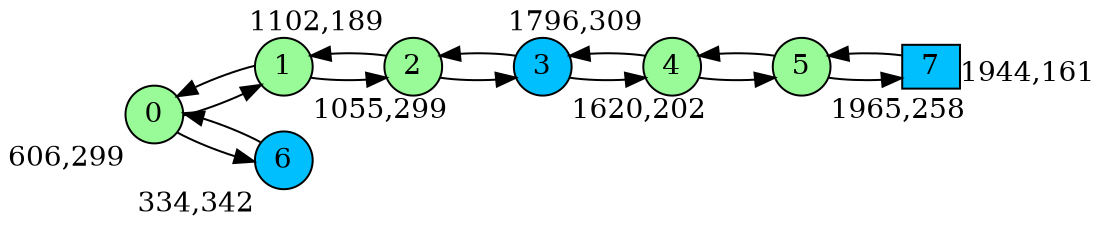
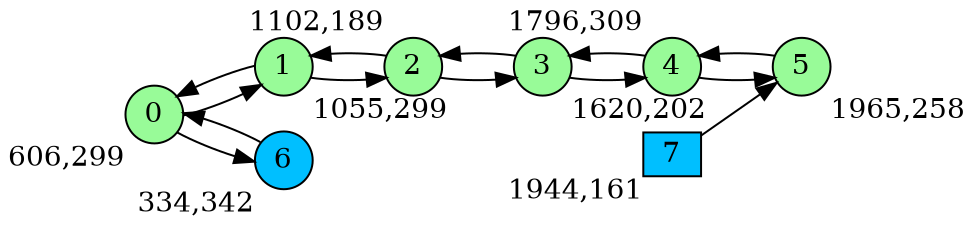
node "3 1620,202": fillcolor deepskyblue -> palegreen
edge "5 1965,258" -> "7 1944,161": removed
